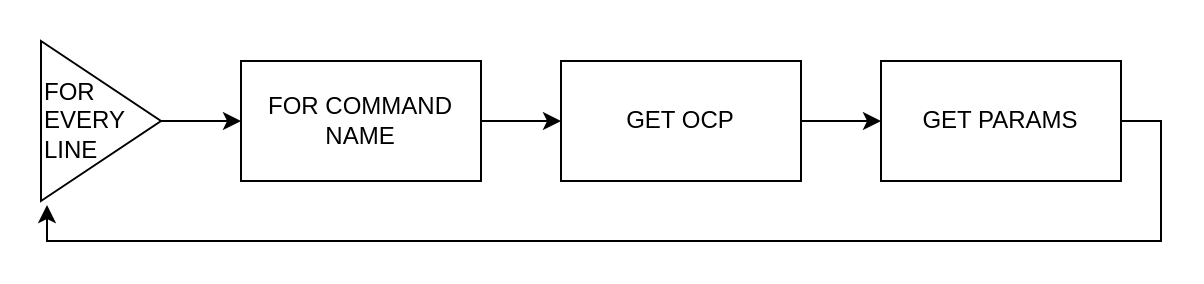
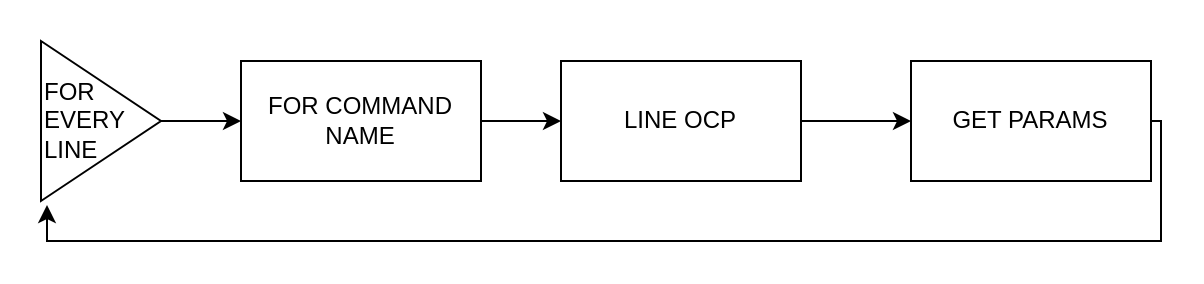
node "GET OCP": label "GET OCP" -> "LINE OCP"
node "GET PARAMS": moved (1001, 121) -> (1031, 121)
